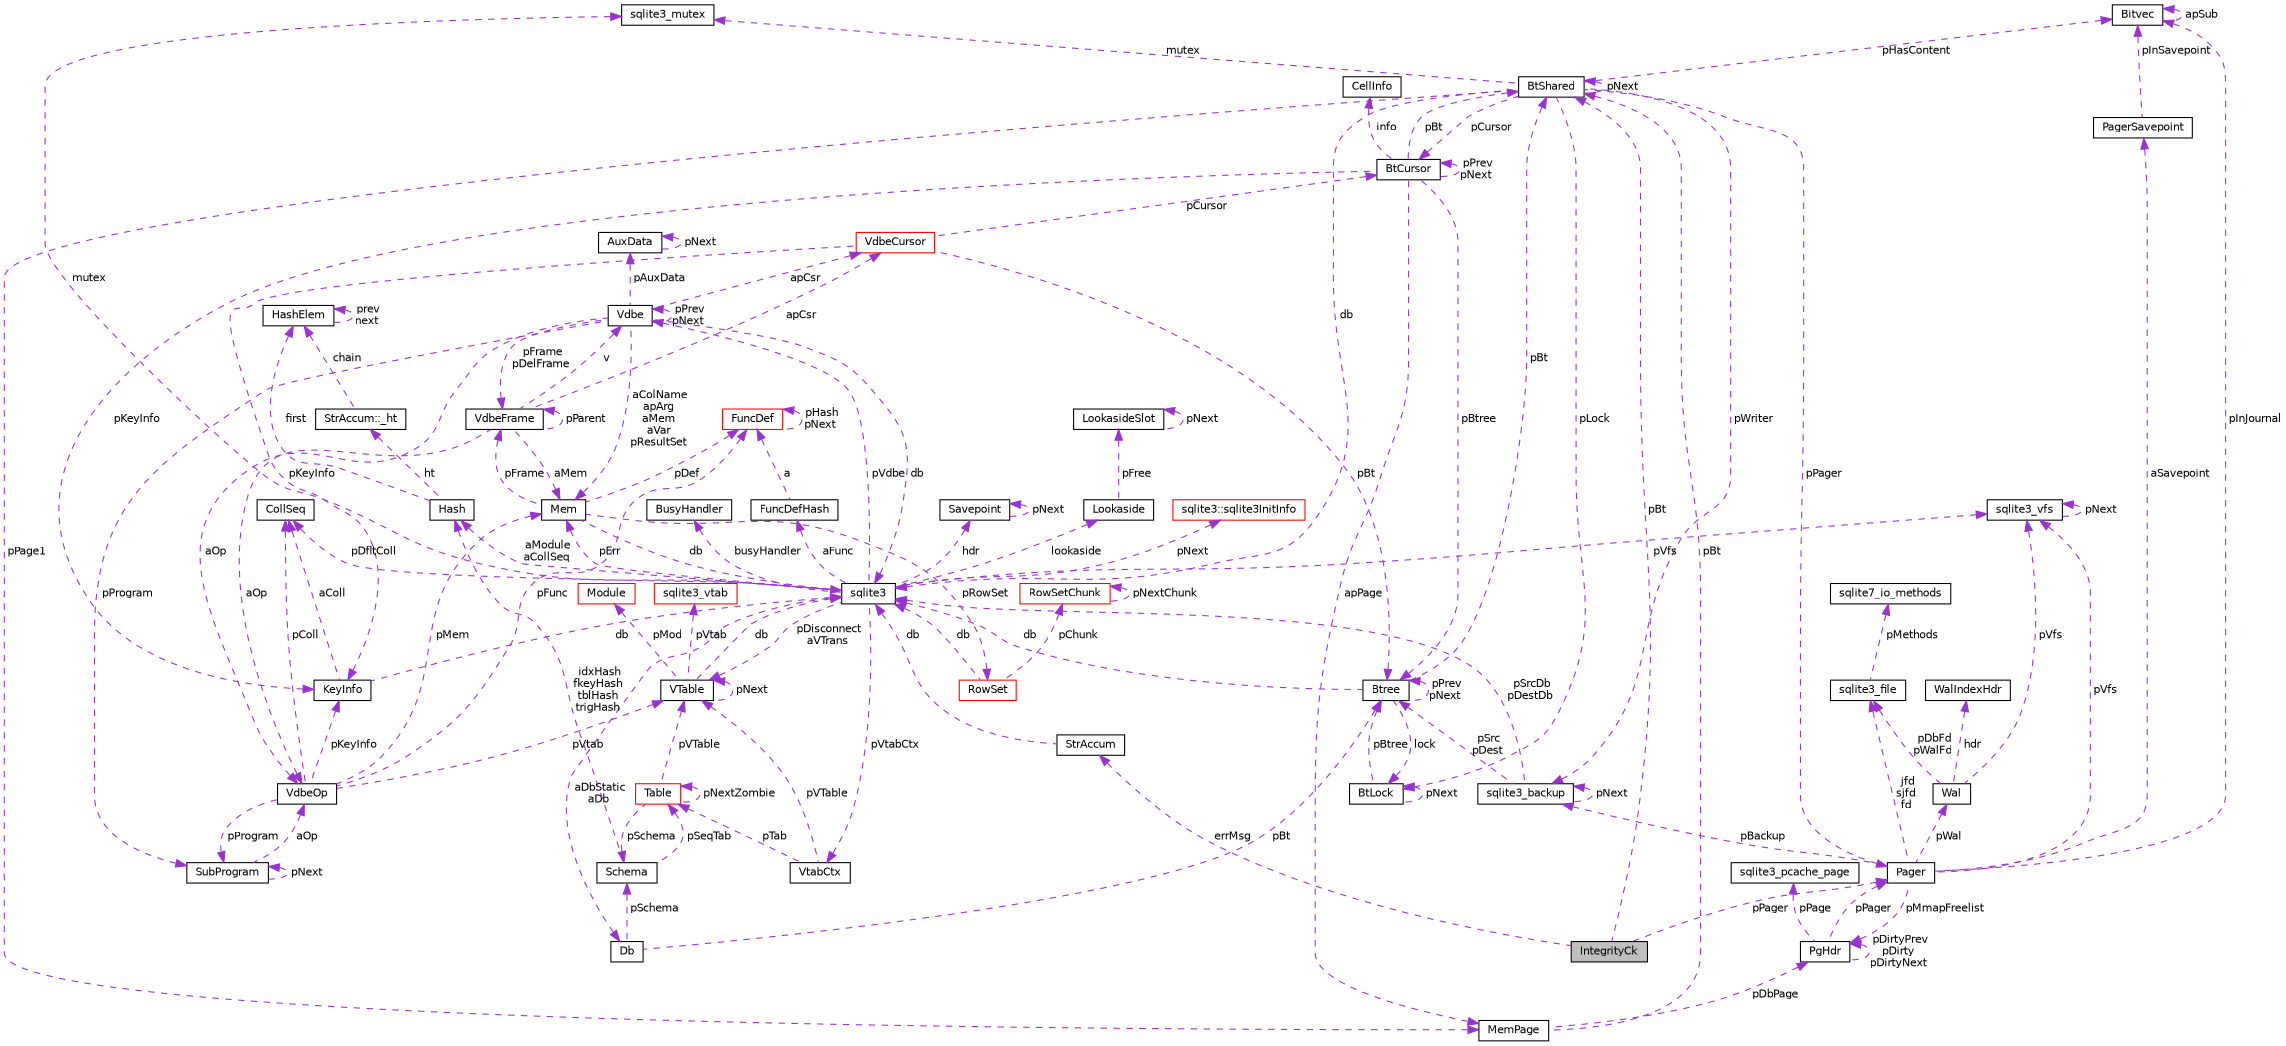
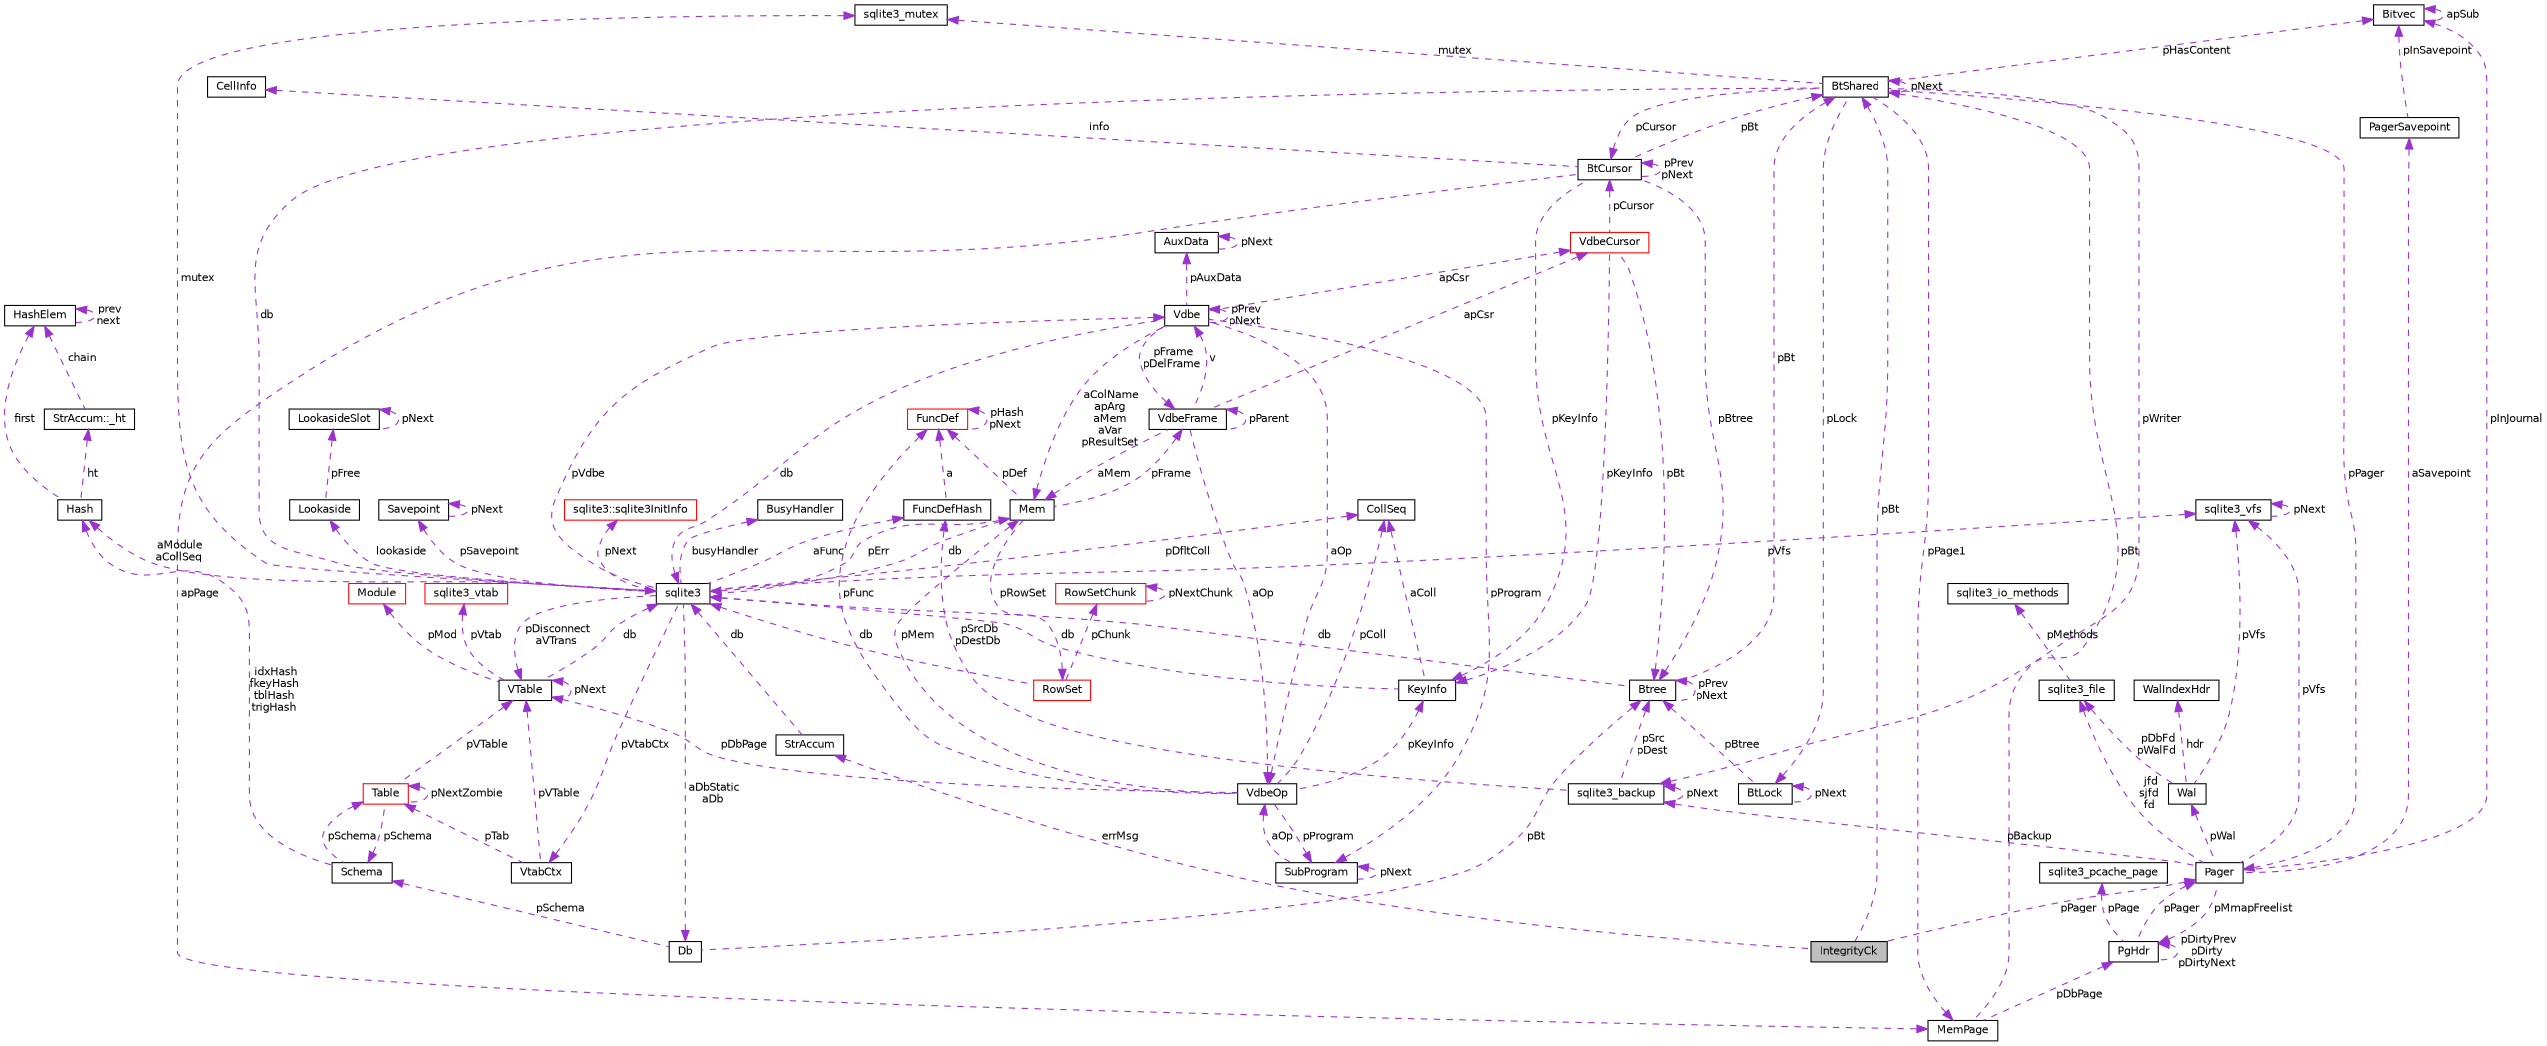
edge "sqlite3" -> "Savepoint": label " hdr" -> " pSavepoint"
node "sqlite7_io_methods": label "sqlite7_io_methods" -> "sqlite3_io_methods"
edge "sqlite3_backup" -> "sqlite3": now "sqlite3_backup" -> "FuncDefHash"
edge "Btree" -> "BtLock": removed, label "lock"
edge "VdbeOp" -> "VTable": label " pVtab" -> " pDbPage"
edge "Schema" -> "Table": label " pSeqTab" -> " pSchema"
